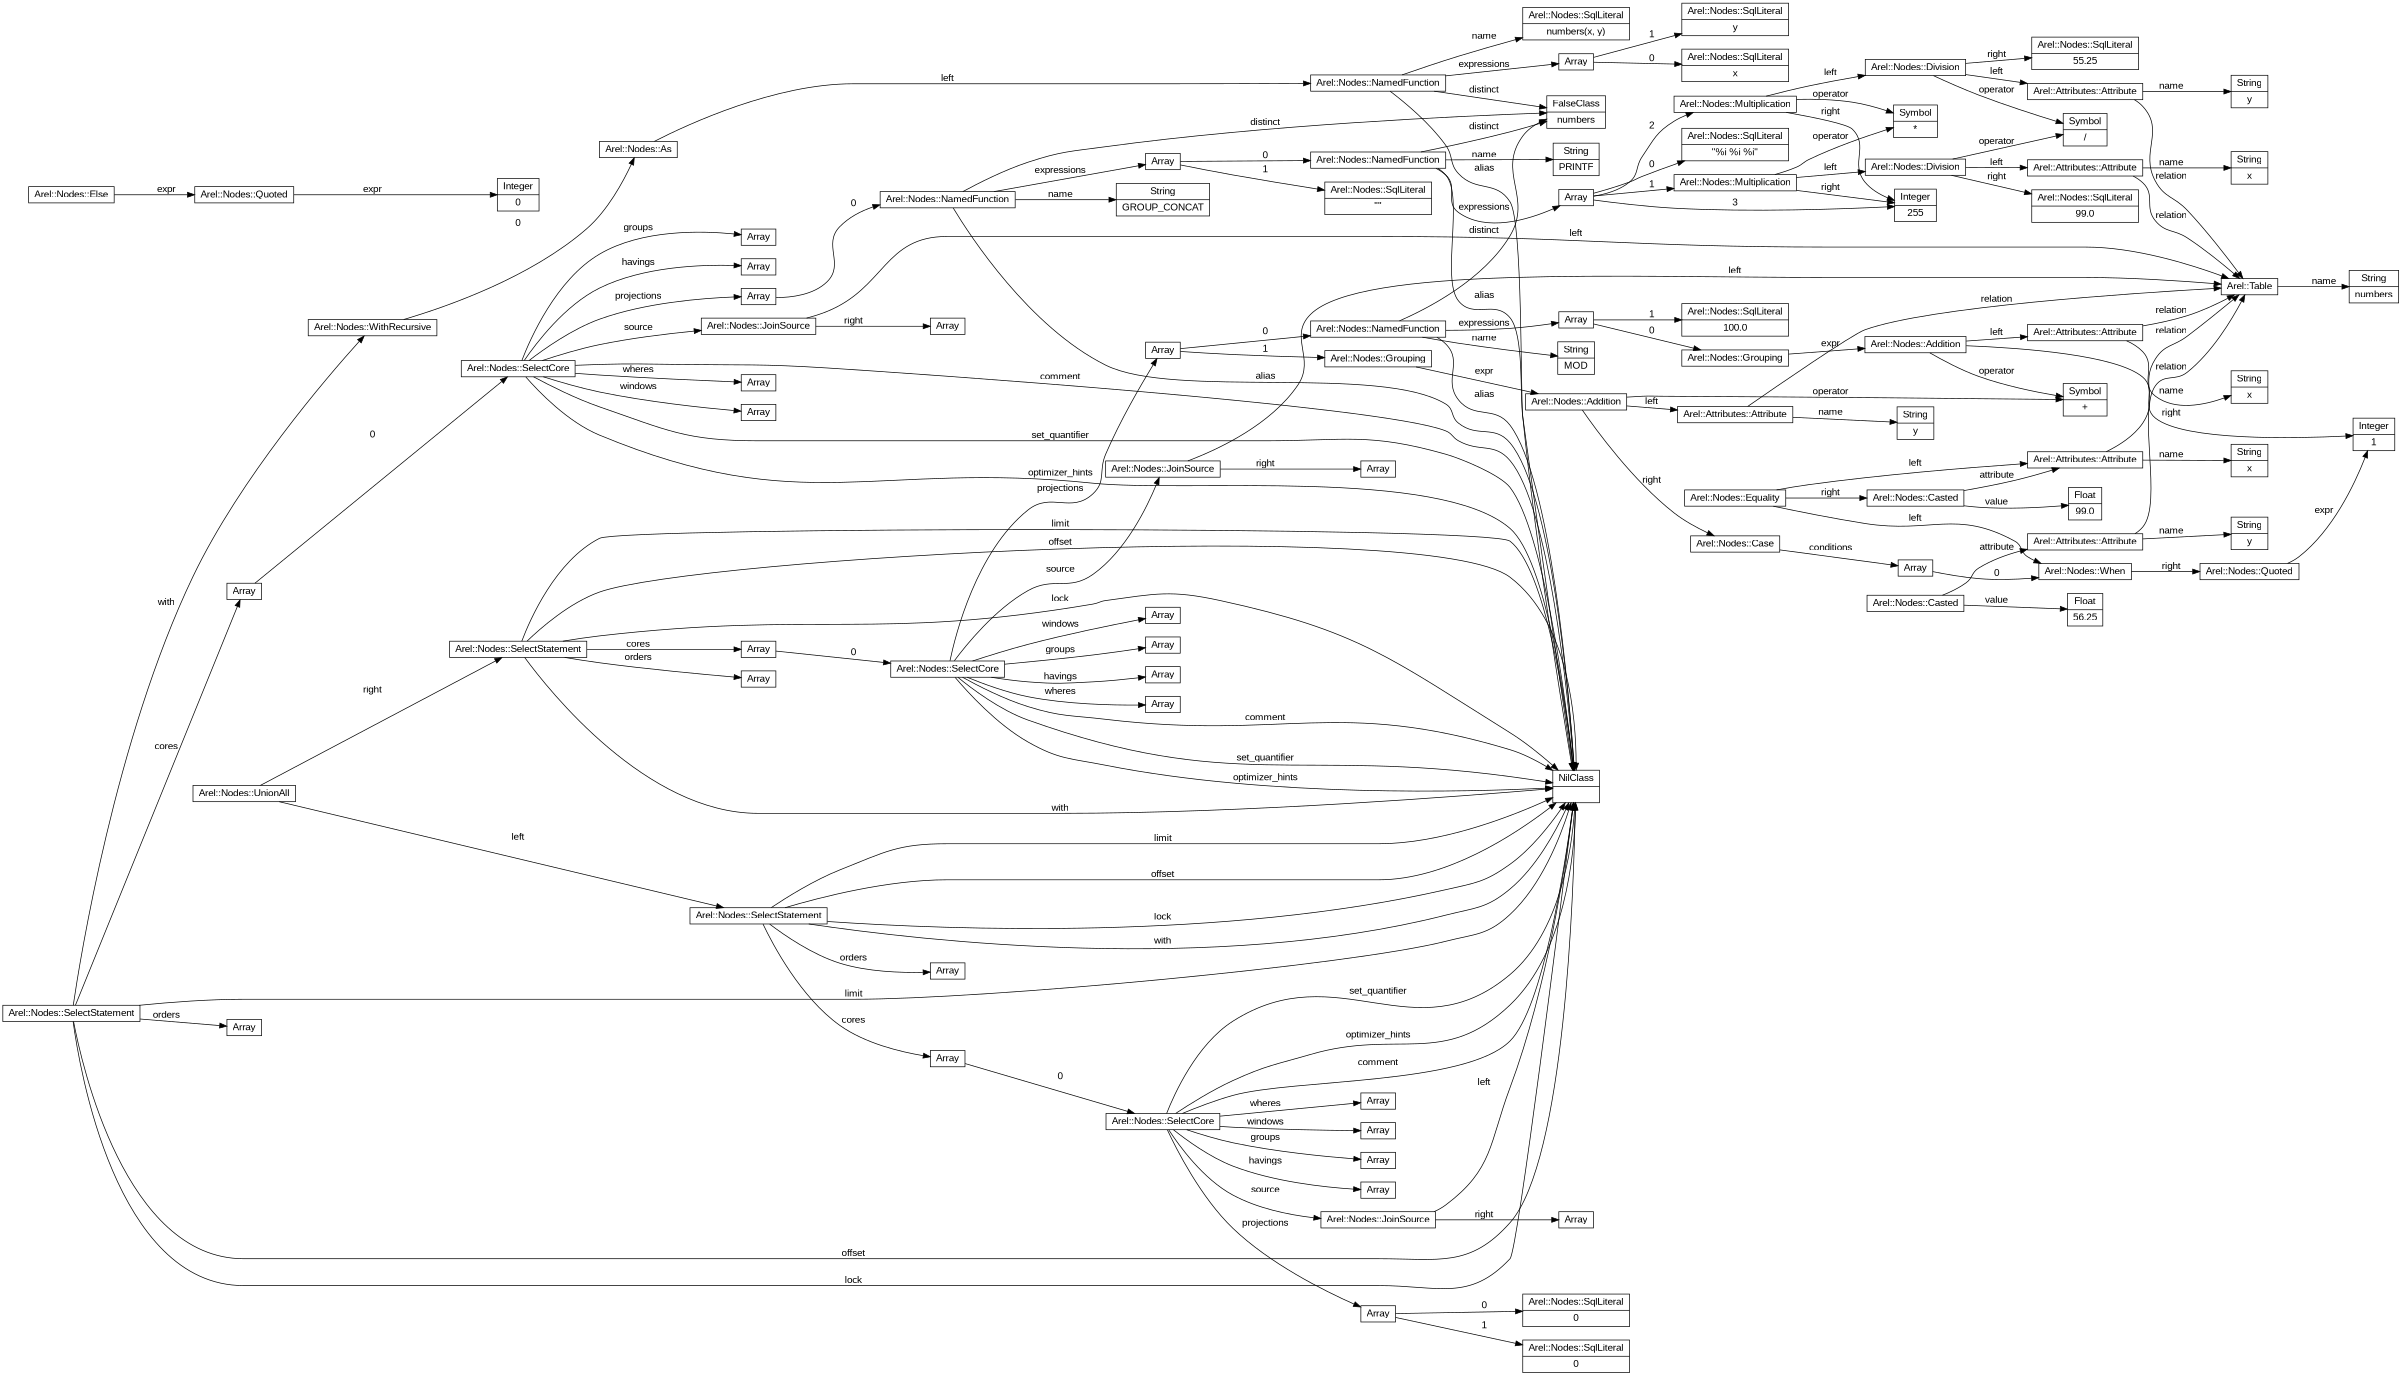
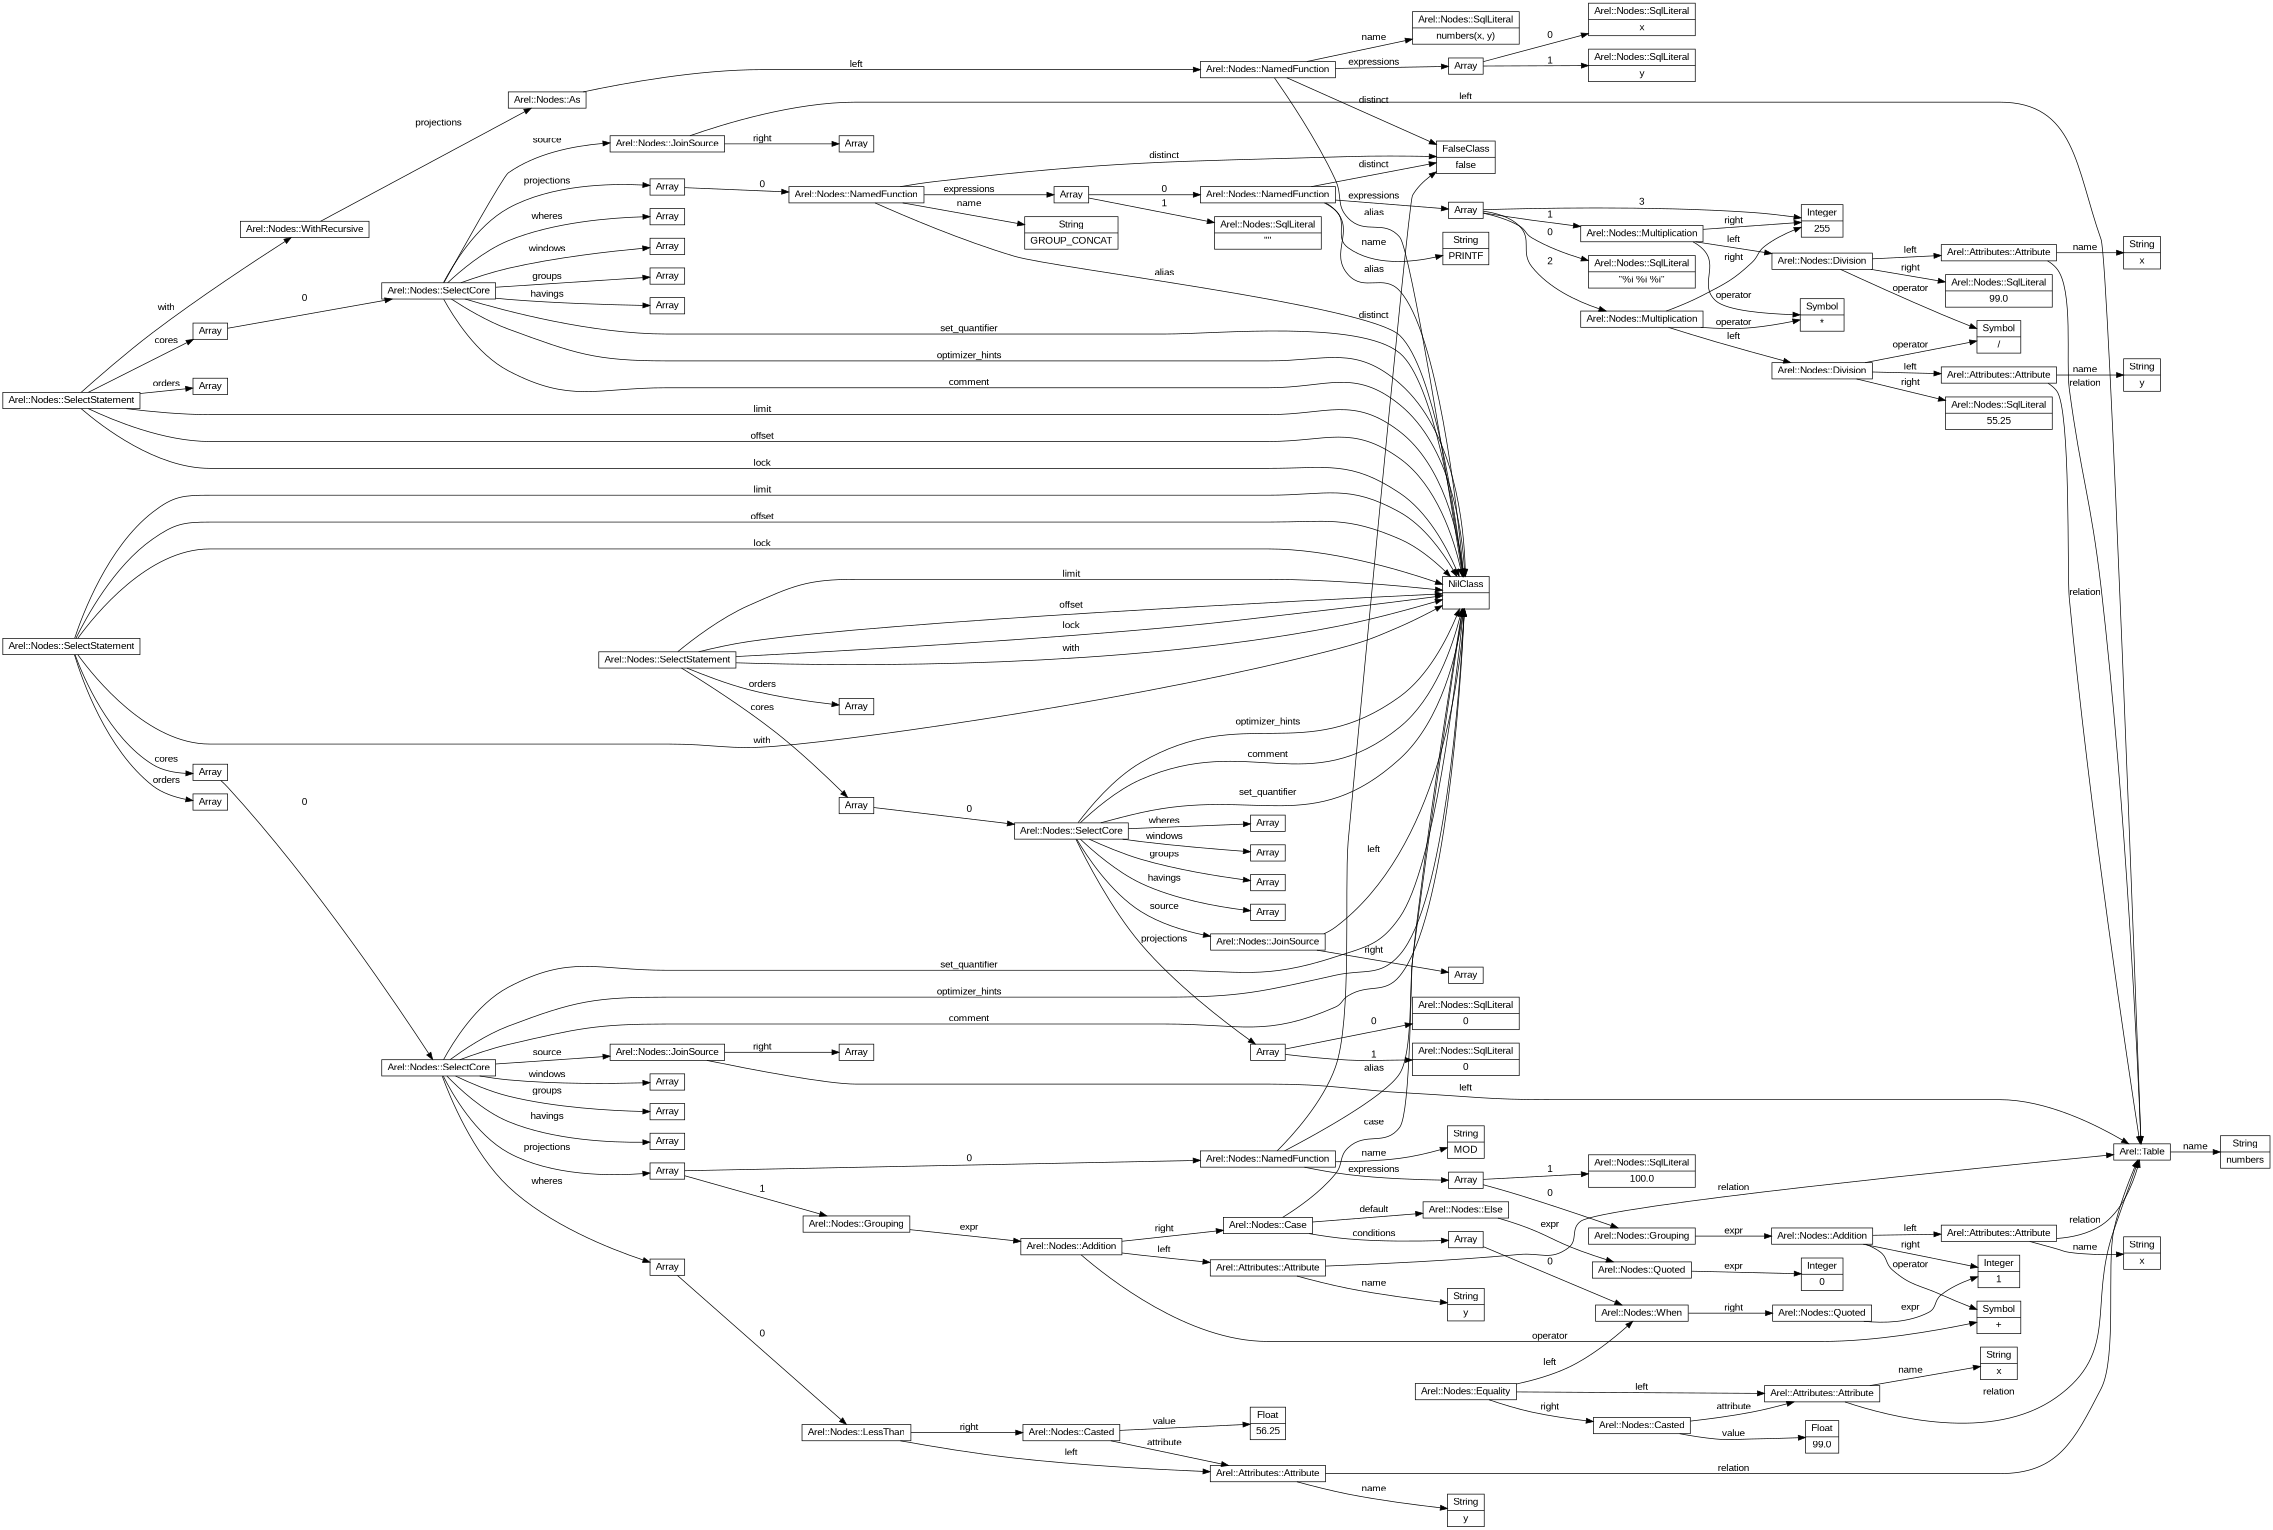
node "FalseClass": text "numbers" -> "false"
edge "Arel::Nodes::WithRecursive" -> "Arel::Nodes::As": label "0" -> "projections"
node "Arel::Nodes::UnionAll": removed
edge "Arel::Nodes::Case" -> "NilClass": added, label "case"
edge "Arel::Nodes::Case" -> "Arel::Nodes::Else": added, label "default"
node "Arel::Nodes::LessThan": added
